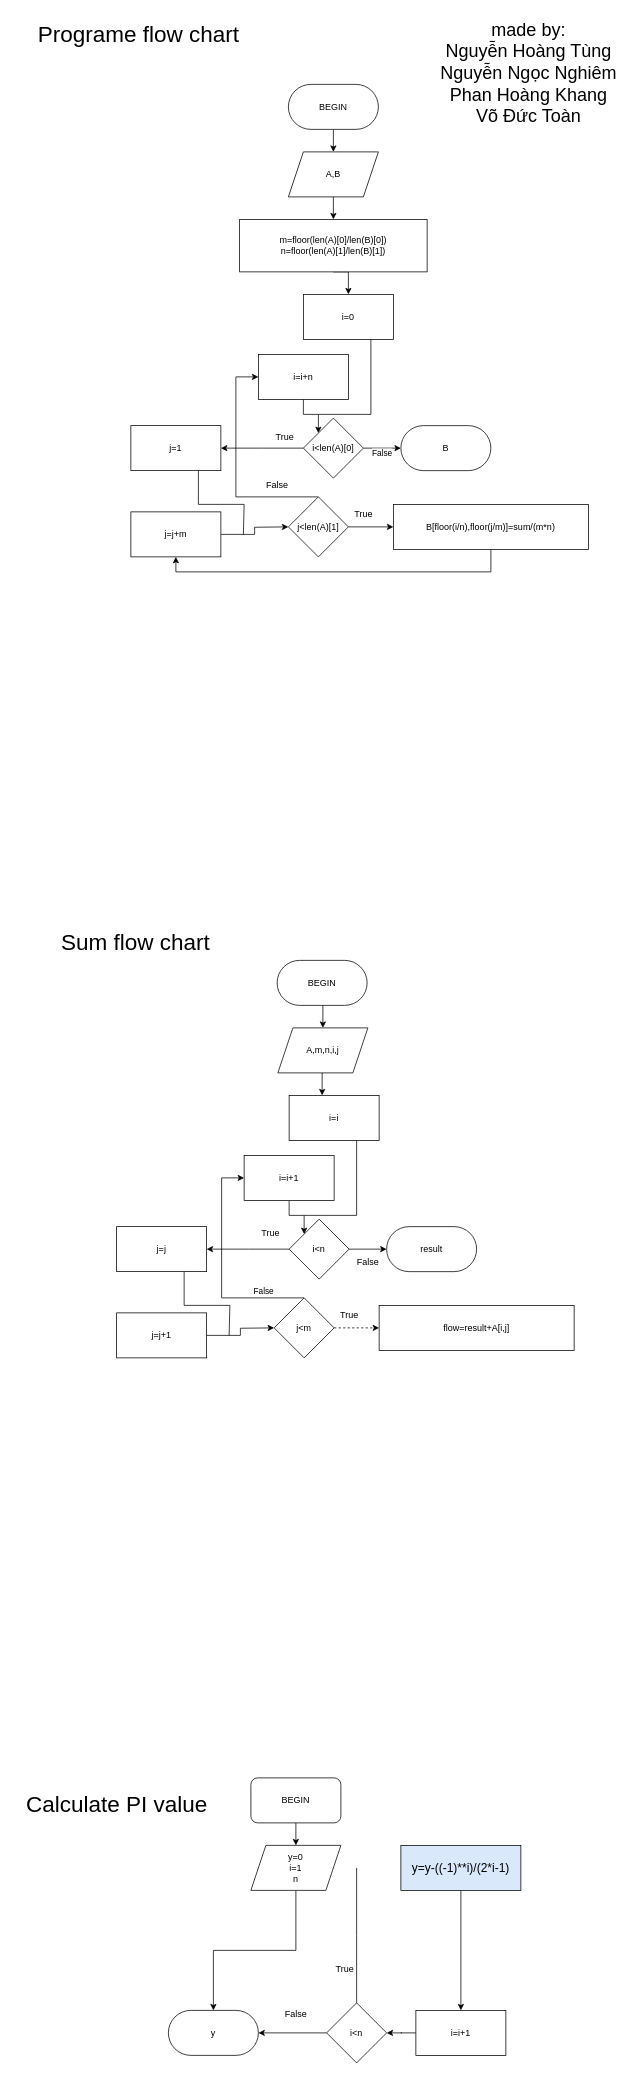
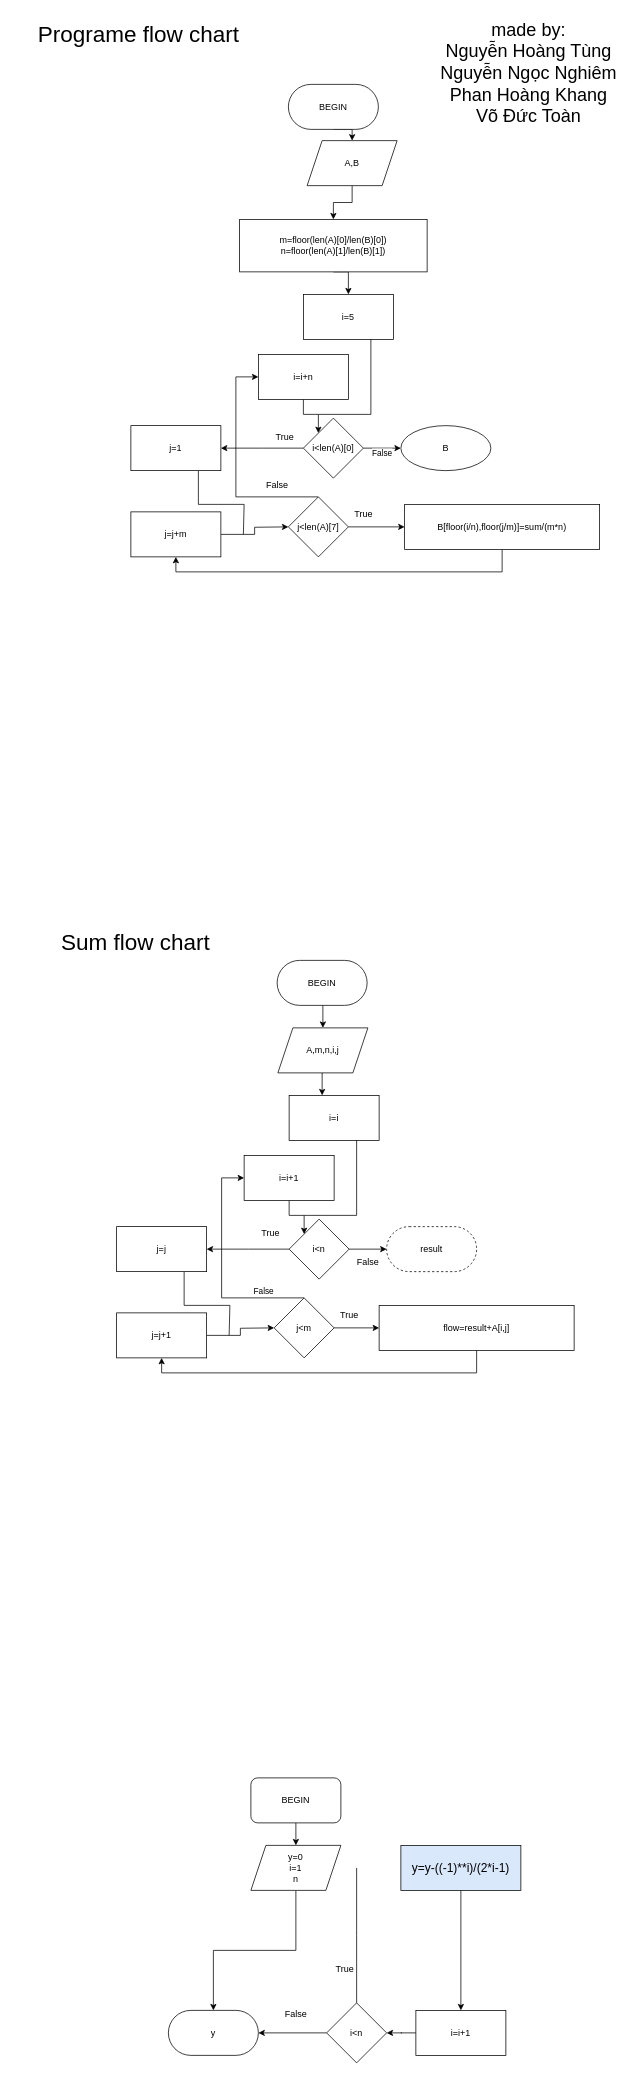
node "A,B": moved (333, 174) -> (352, 163)
node "i=0": label "i=0" -> "i=5"
node "B": shape rounded rectangle -> ellipse
node "j<len(A)[1]": label "j<len(A)[1]" -> "j<len(A)[7]"
node "B[floor(i/n),floor(j/m)]=sum/(m*n)": moved (491, 527) -> (502, 527)
node "result": style solid -> dashed
edge "j<m" -> "flow=result+A[i,j]": style dashed -> solid
edge "flow=result+A[i,j]" -> "j=j+1": added
node "Calculate PI value": removed
